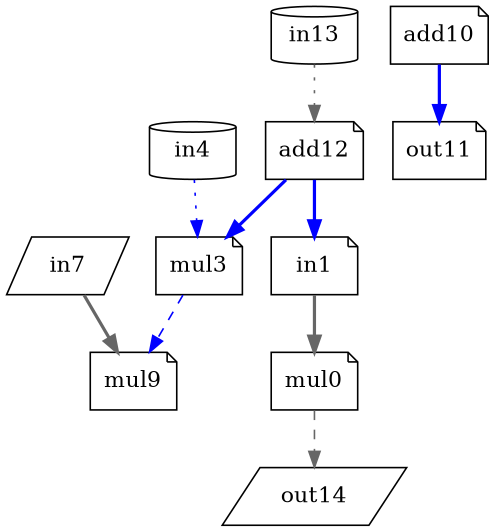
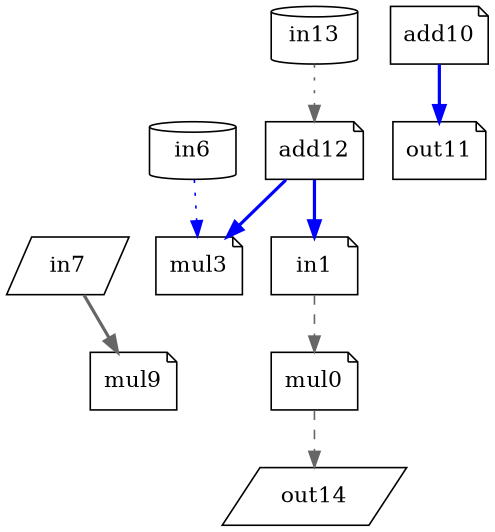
node "in4": label "in4" -> "in6"
edge "in1" -> "mul0": style bold -> dashed
edge "mul3" -> "mul9": removed
